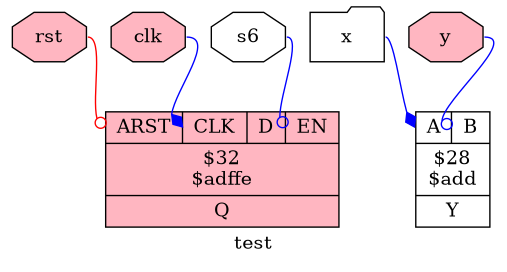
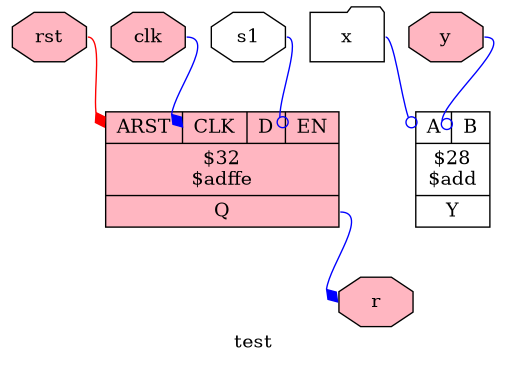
node "s6": label "s6" -> "s1"
edge "x" -> "A": arrowhead diamond -> odot
edge "rst" -> "ARST": arrowhead odot -> diamond
node "r": added
